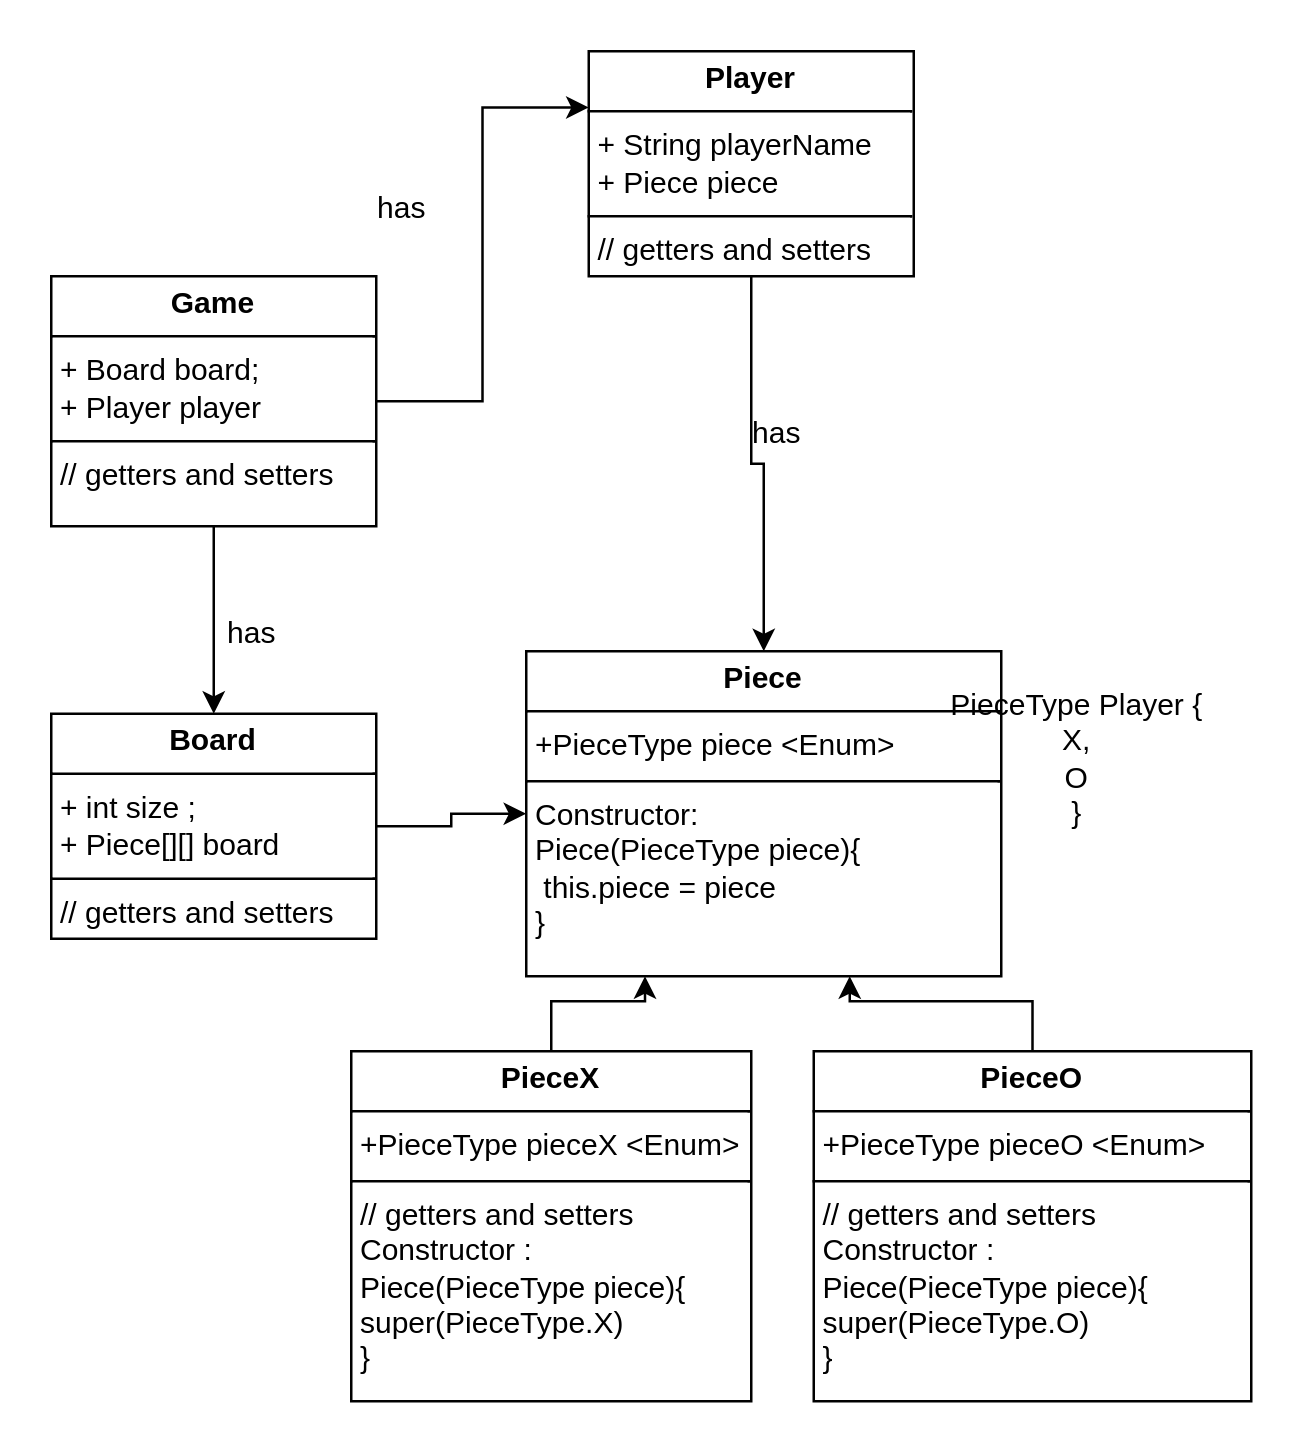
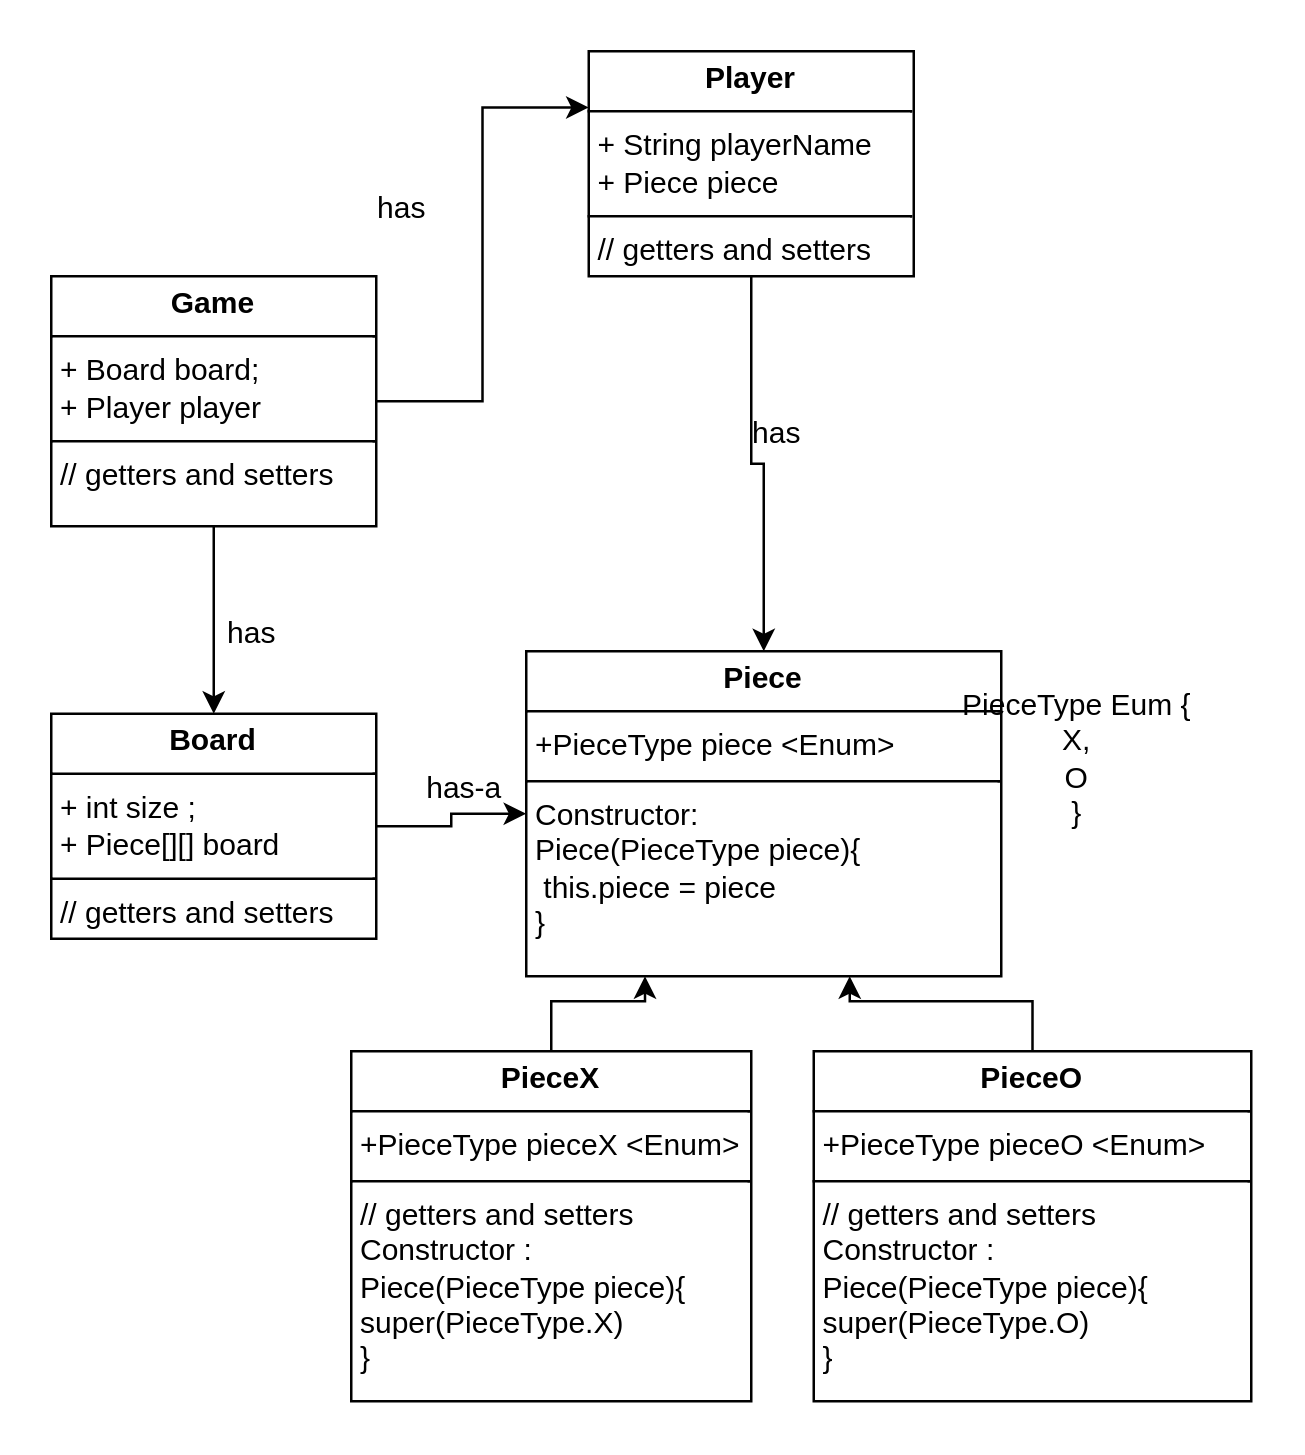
node "PieceType Player { X, O }": label "PieceType Player { X, O }" -> "PieceType Eum { X, O }"
node "has-a": added
